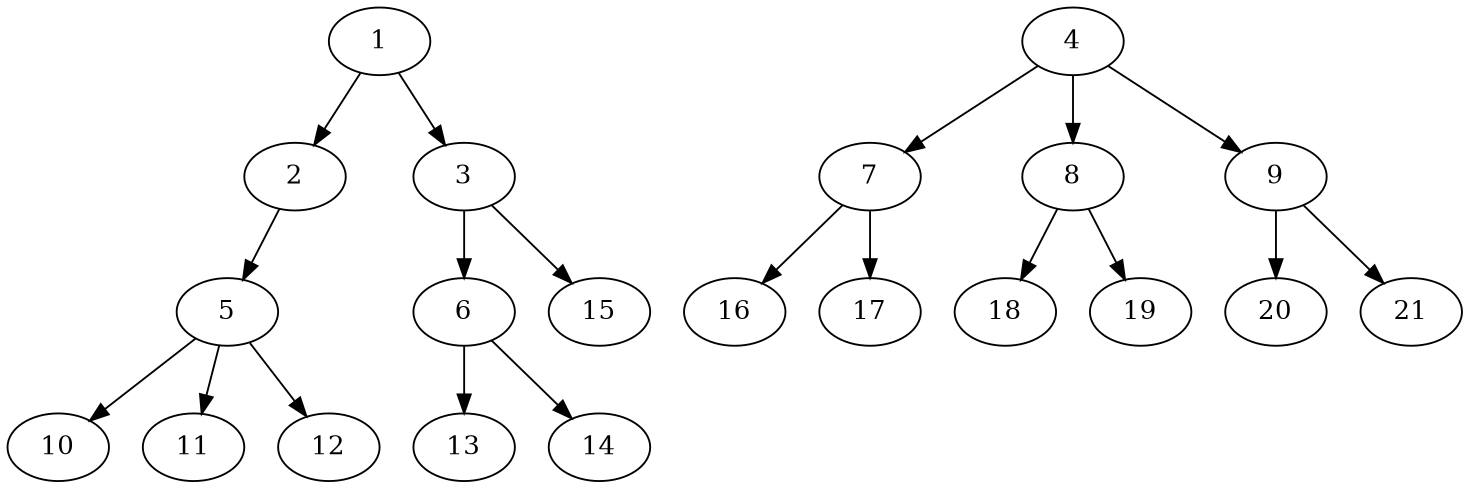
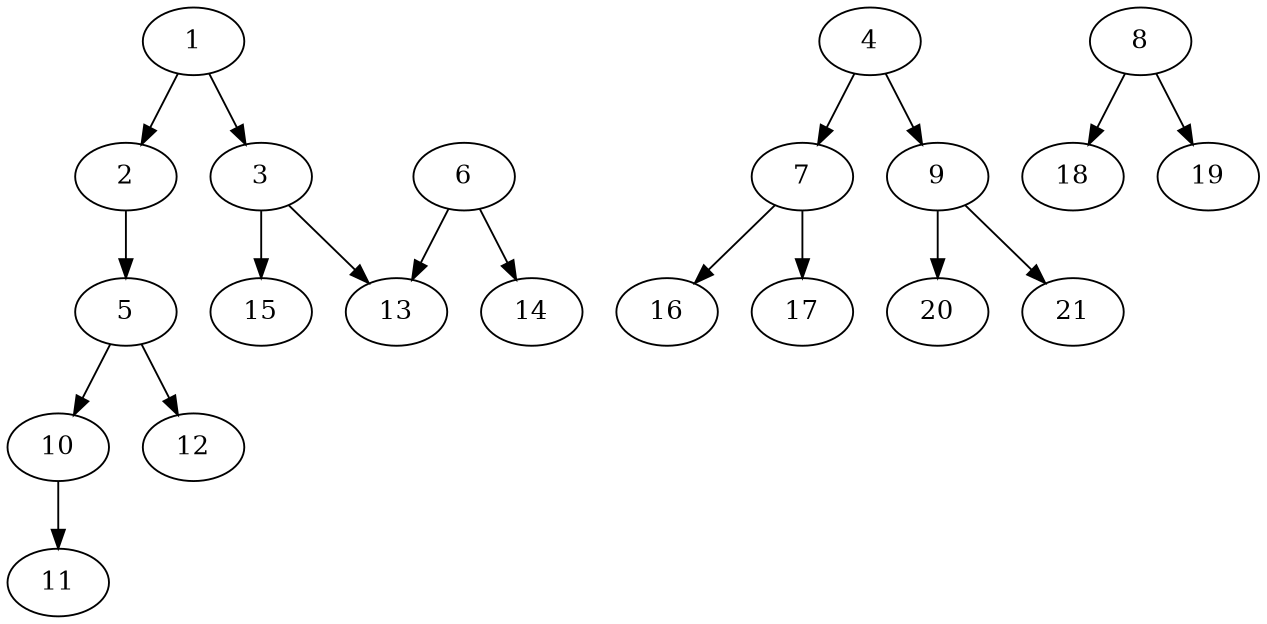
edge "4" -> "8": removed
edge "3" -> "6": now "3" -> "13"
edge "5" -> "11": now "10" -> "11"
